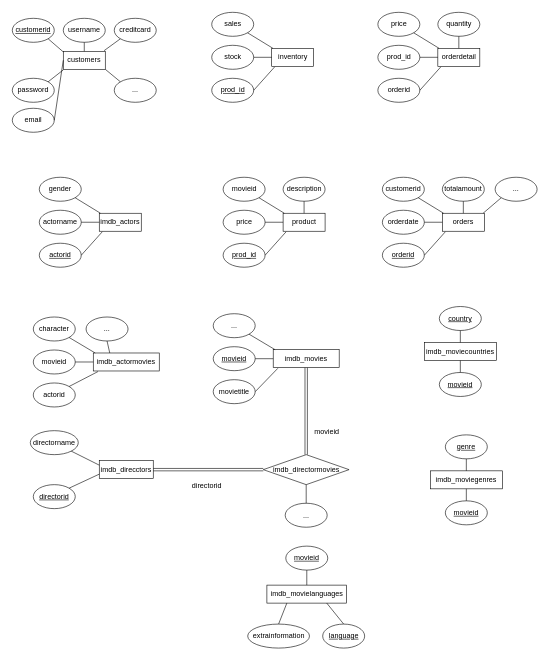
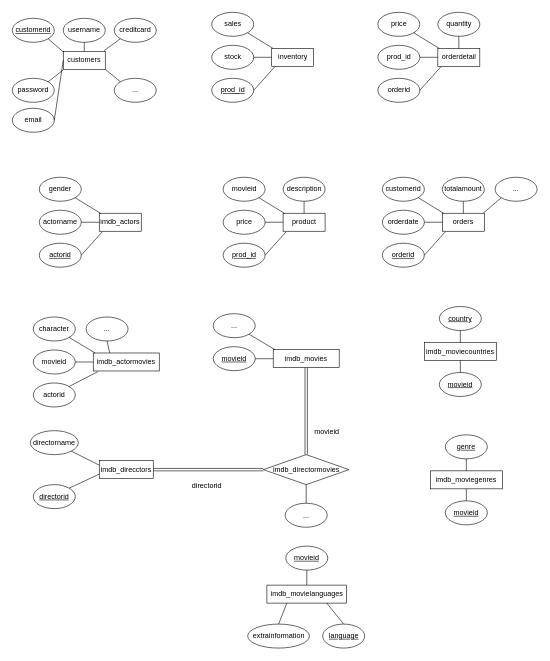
edge "imdb_movies" -- "movietitle": removed
node "movietitle": removed
